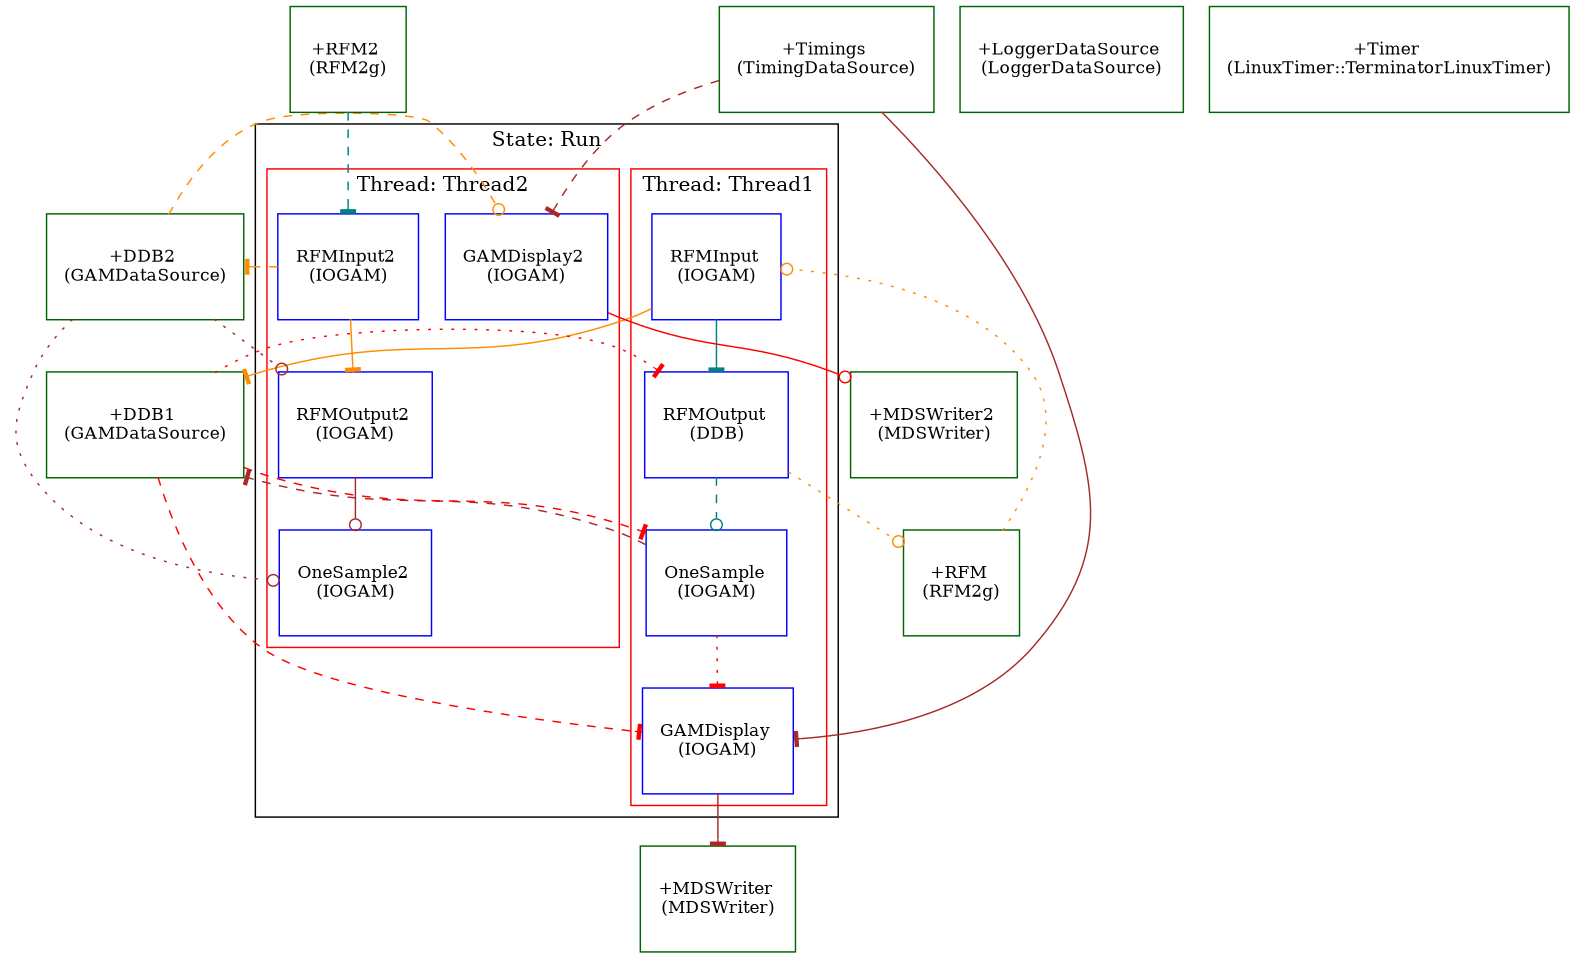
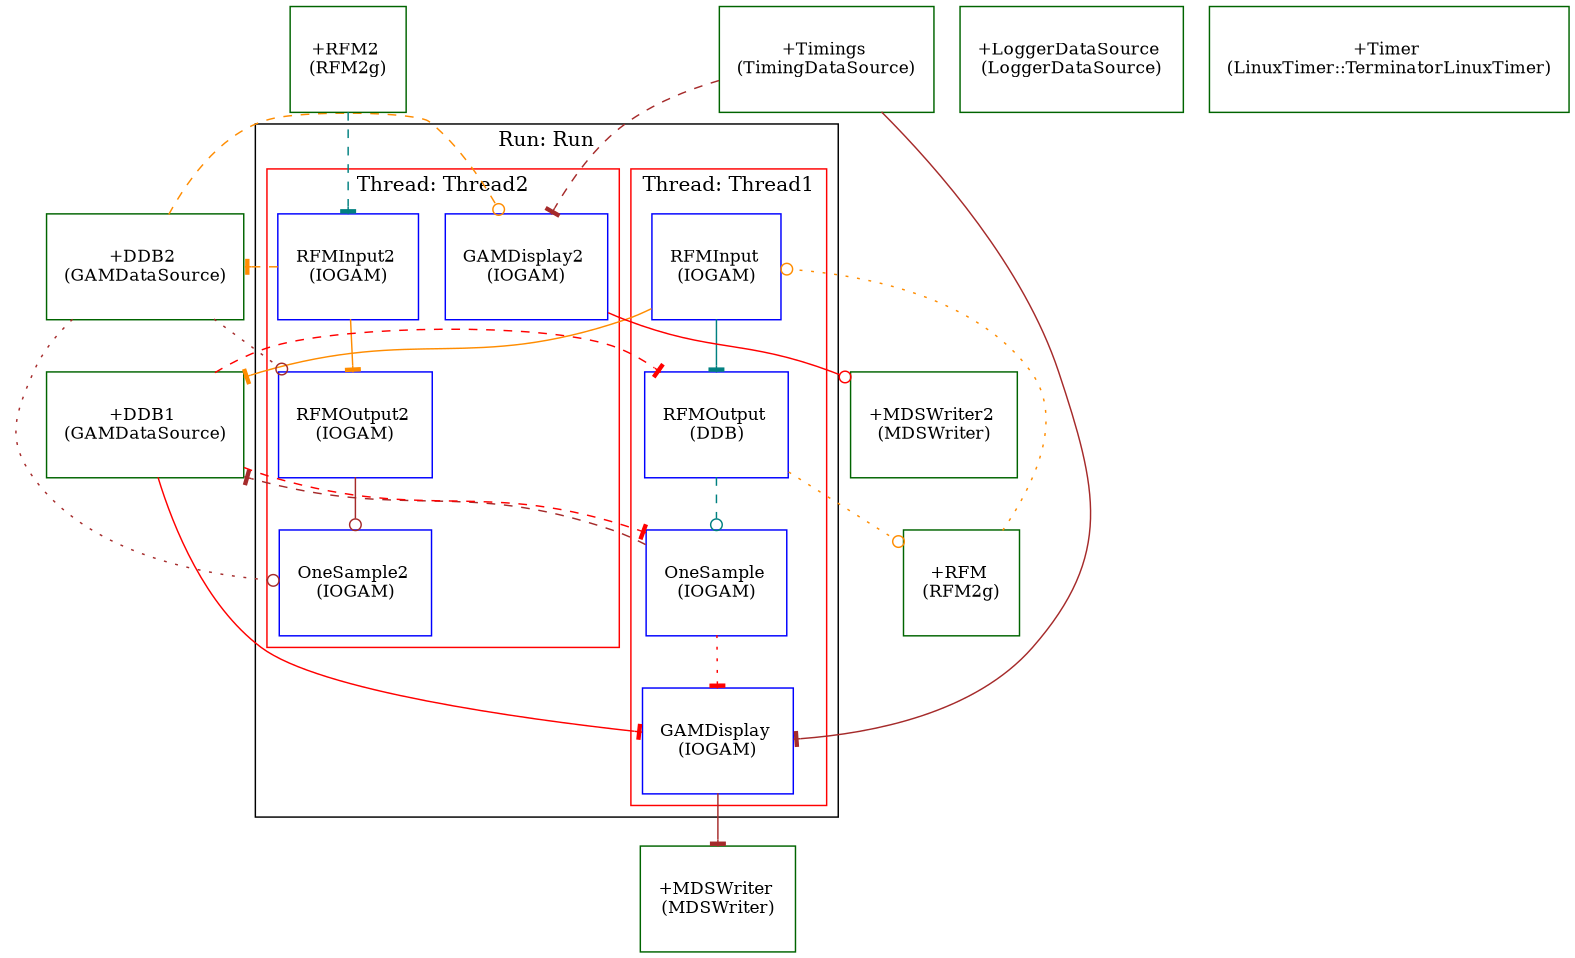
cluster "State: Run": label "State: Run" -> "Run: Run"
edge "+DDB1" -> "RFMOutput": style dotted -> dashed
edge "+DDB1" -> "GAMDisplay": style dashed -> solid
